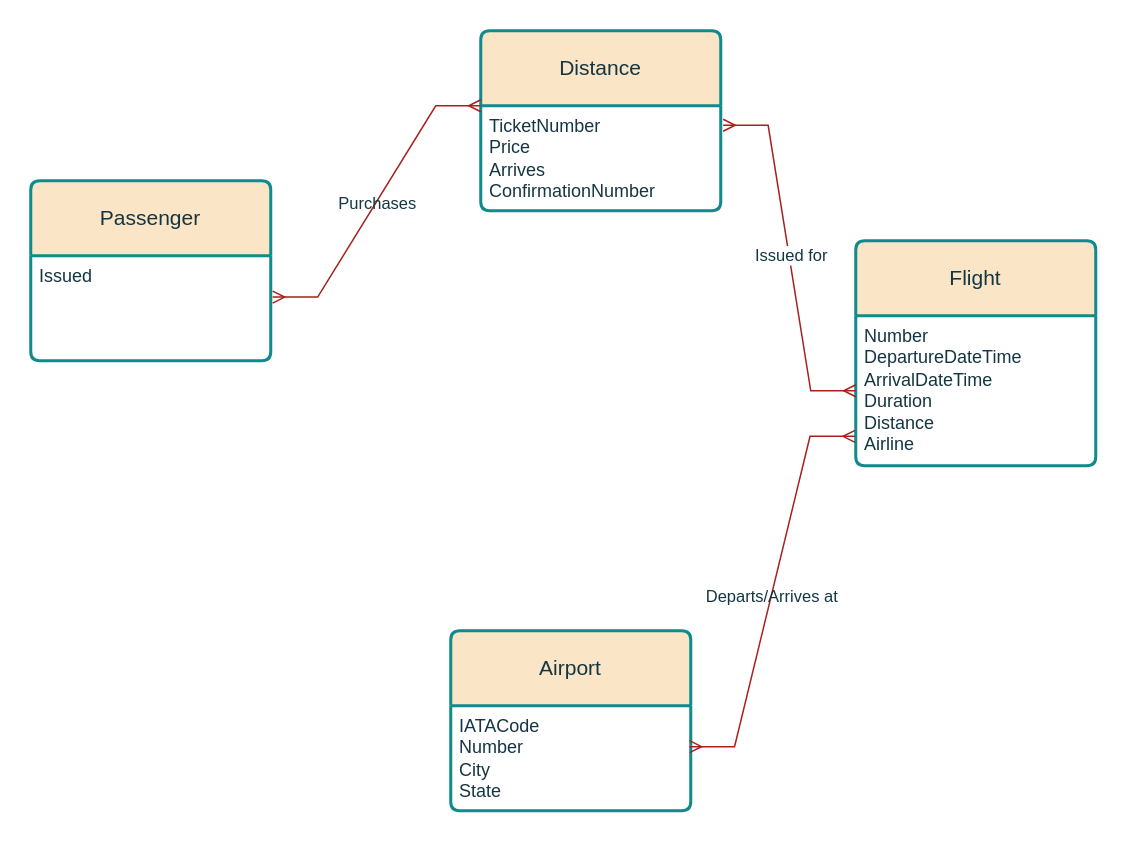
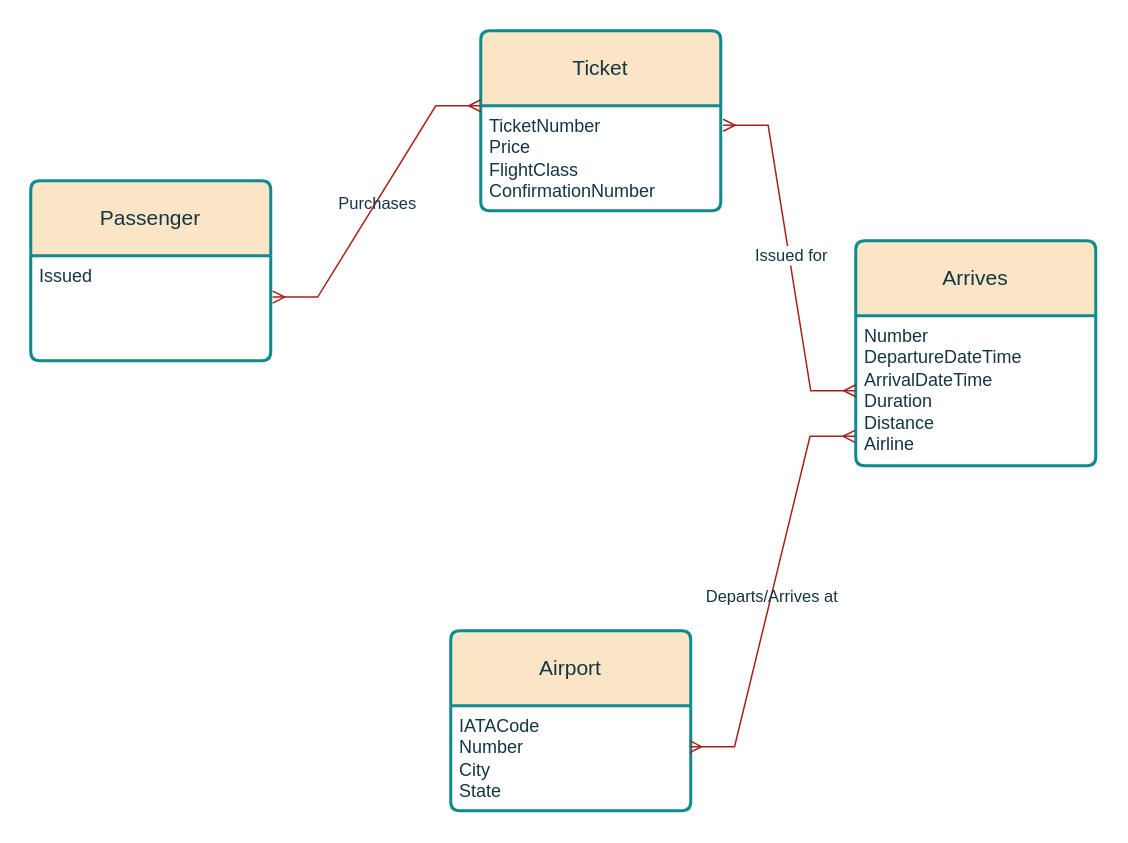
node "Distance": label "Distance" -> "Ticket"
node "TicketNumber Price Arrives ConfirmationNumber": label "TicketNumber Price Arrives ConfirmationNumber" -> "TicketNumber Price FlightClass ConfirmationNumber"
node "Flight": label "Flight" -> "Arrives"
